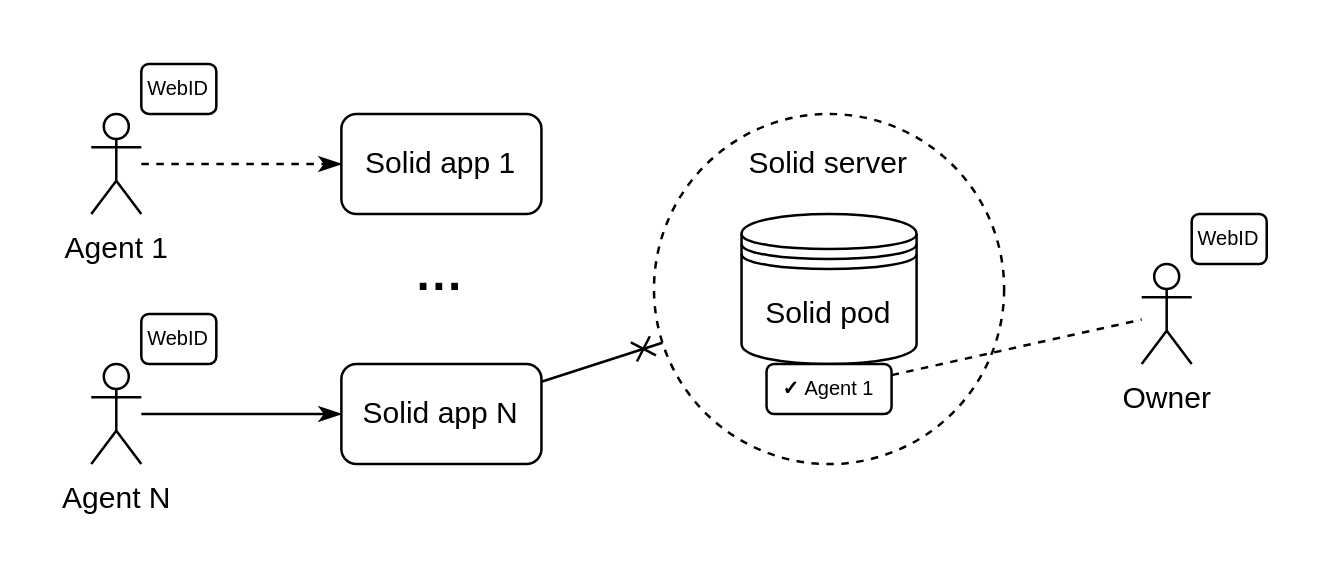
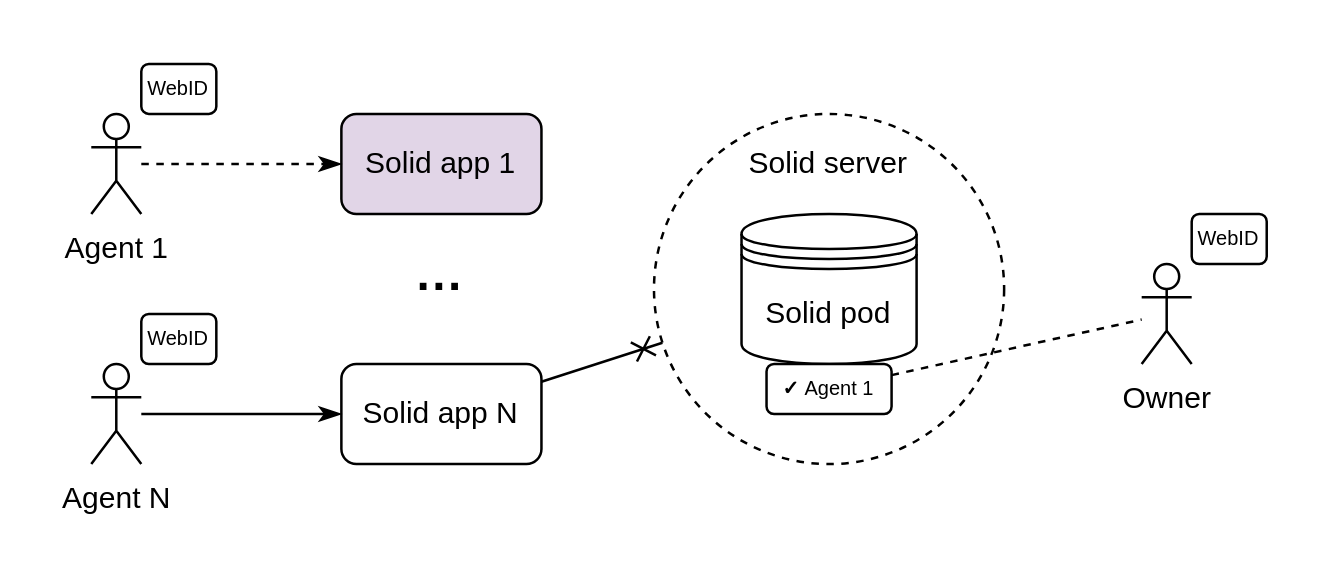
node "Solid app 1": fillcolor #ffffff -> #e1d5e7
